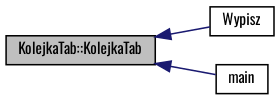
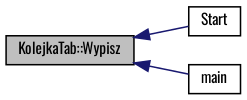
node "Wypisz": label "Wypisz" -> "Start"
node "KolejkaTab::KolejkaTab": label "KolejkaTab::KolejkaTab" -> "KolejkaTab::Wypisz"
